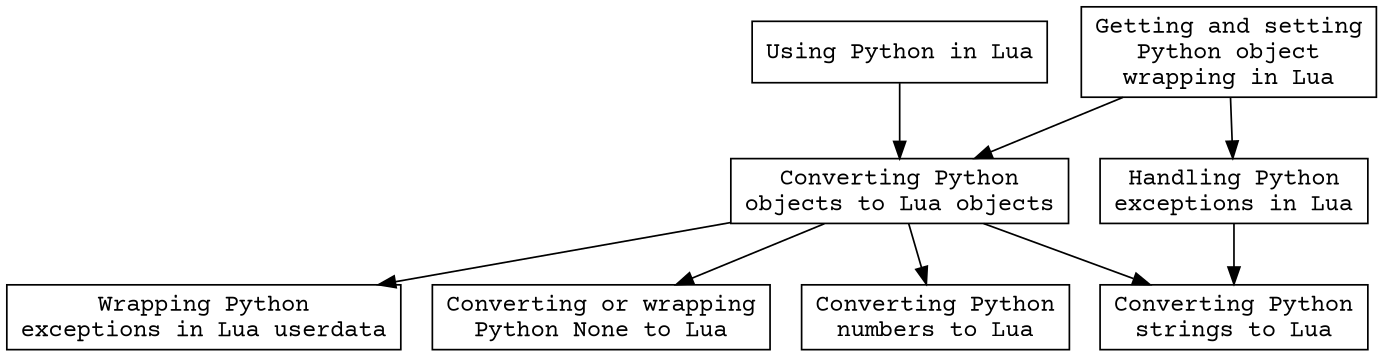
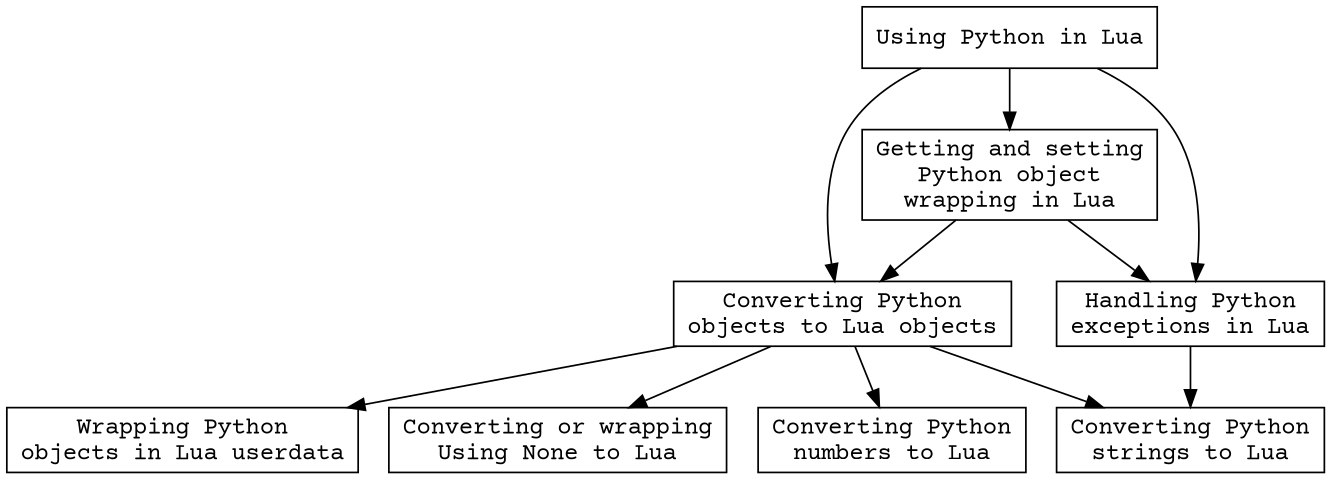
edge "Using Python in Lua" -> "Getting and setting": added
edge "Using Python in Lua" -> "Handling Python": added
node "Wrapping Python": text "exceptions in Lua userdata" -> "objects in Lua userdata"
node "Converting or wrapping": text "Python None to Lua" -> "Using None to Lua"
